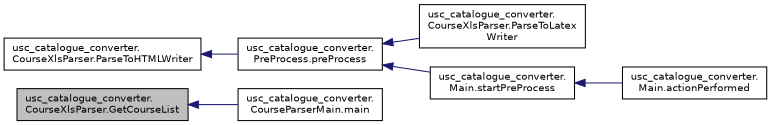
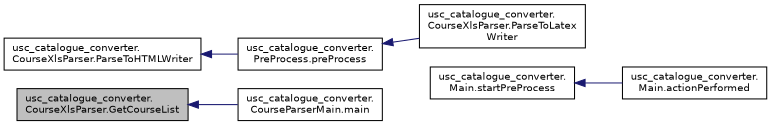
edge "usc_catalogue_converter. Main.startPreProcess" -> "usc_catalogue_converter. PreProcess.preProcess": removed
